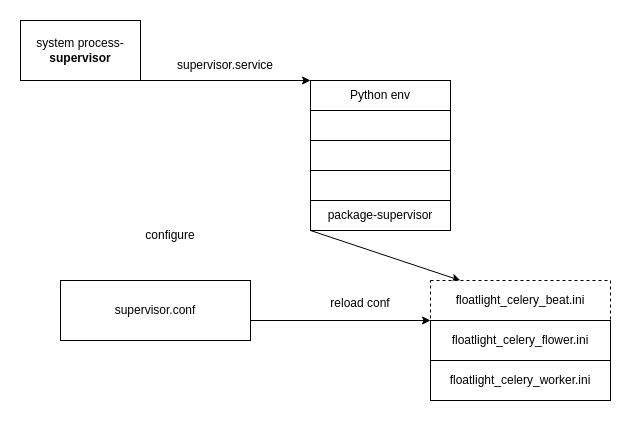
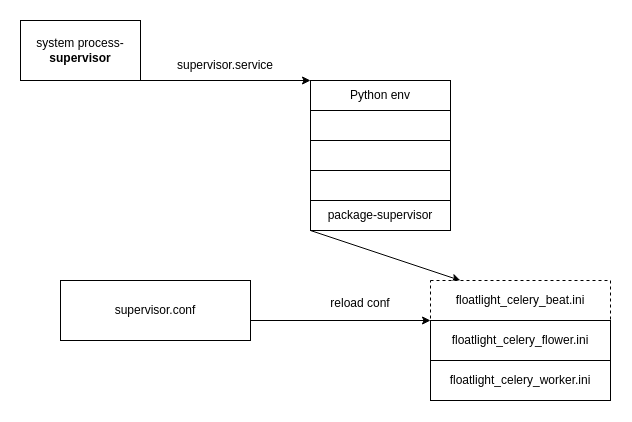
node "configure": removed
